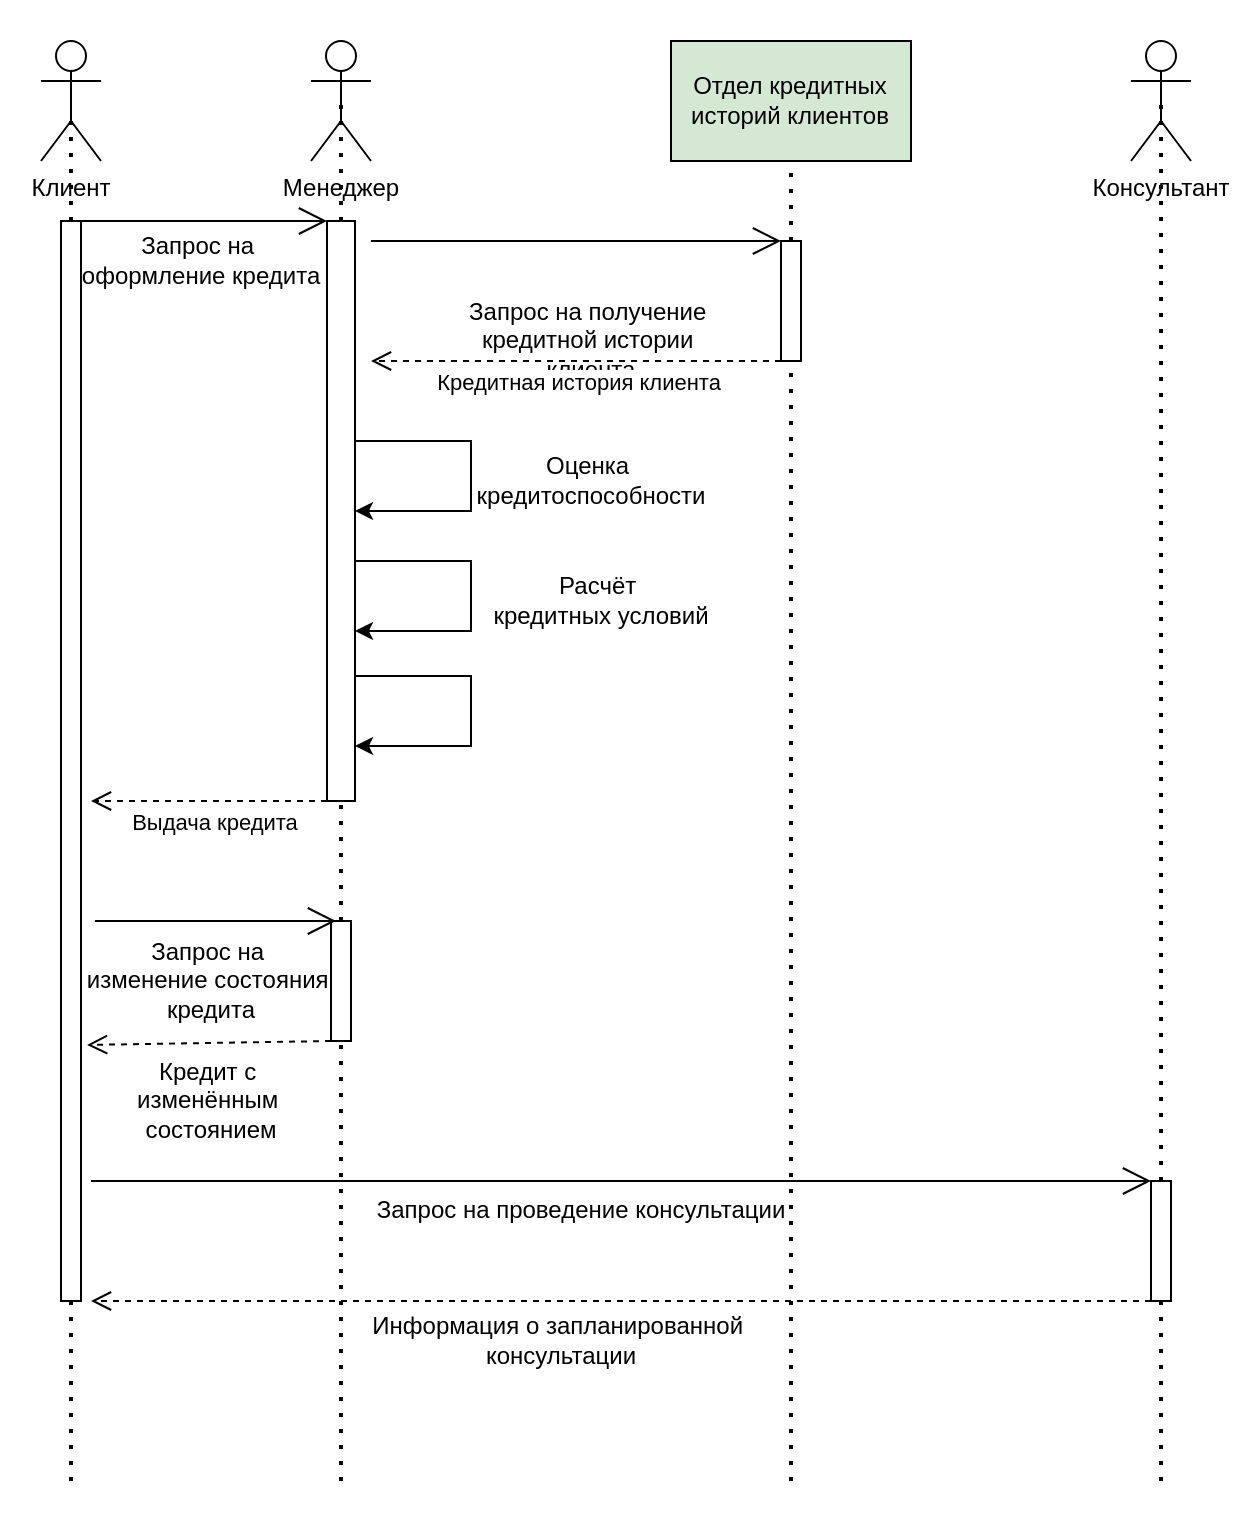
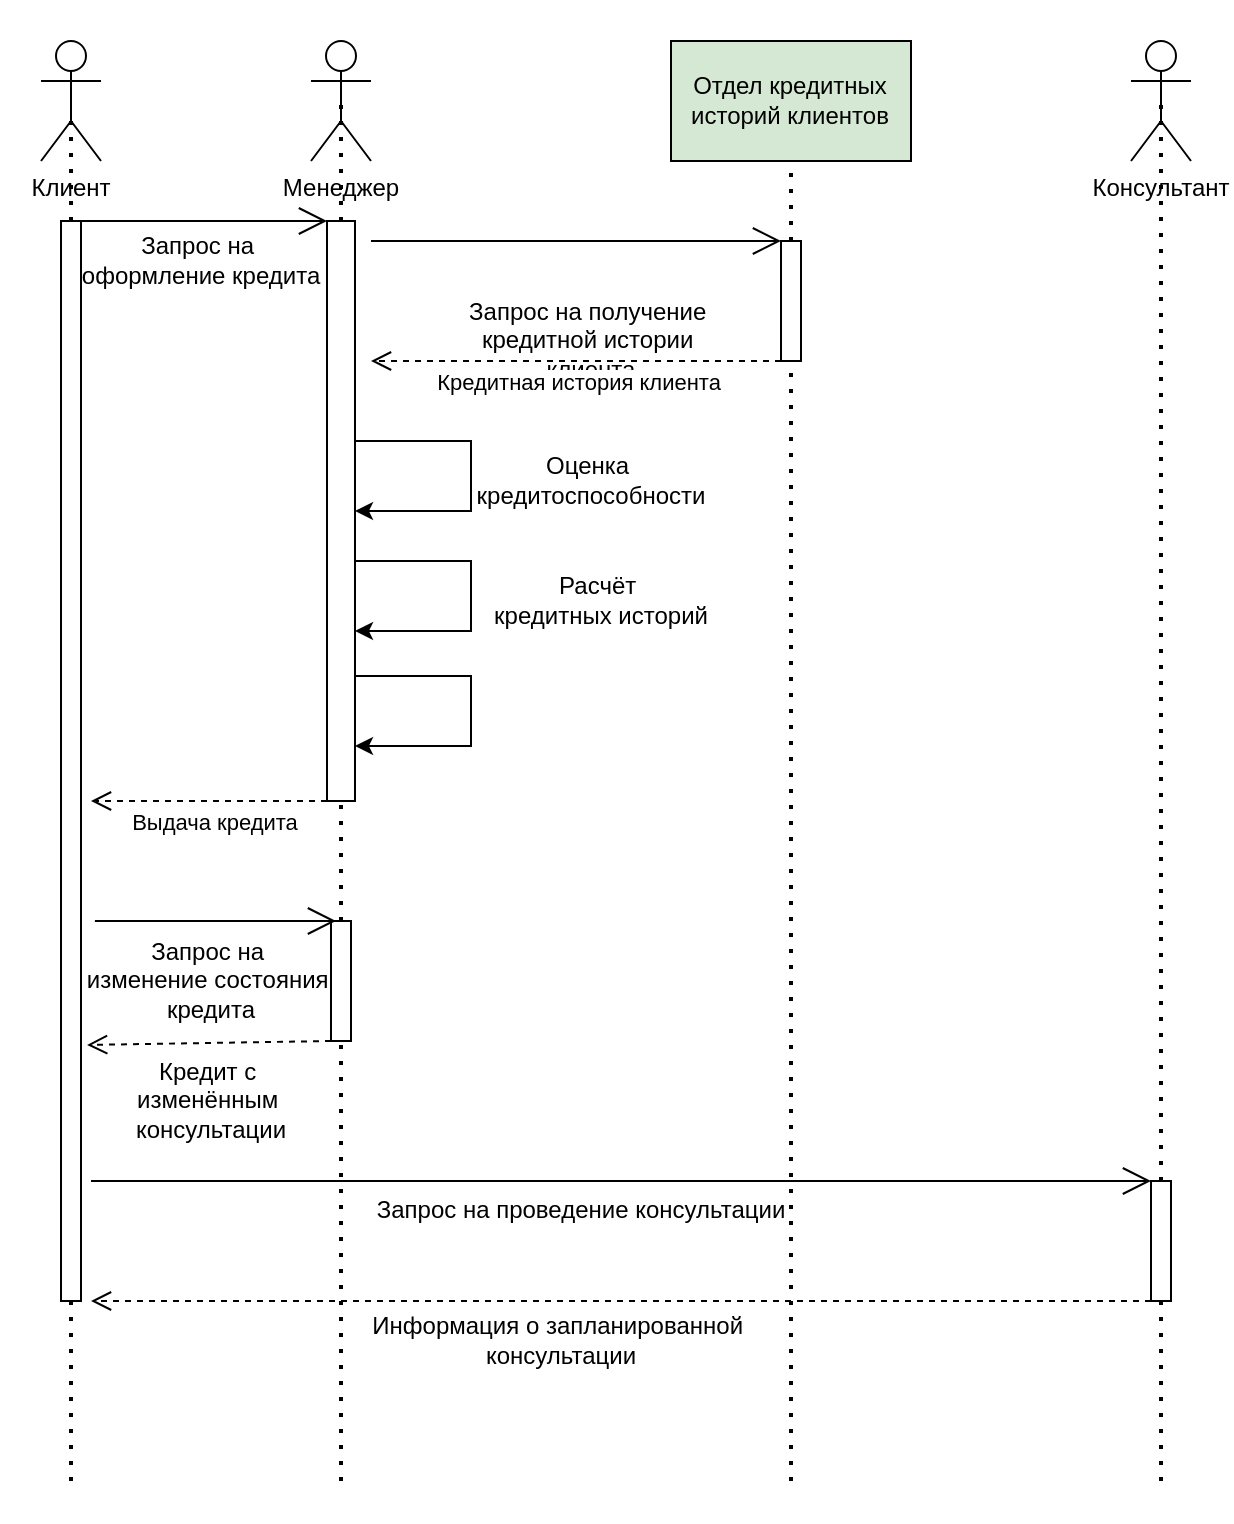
node "Расчёт кредитных условий": label "Расчёт кредитных условий" -> "Расчёт кредитных историй"
node "Кредит с изменённым состоянием": label "Кредит с изменённым состоянием" -> "Кредит с изменённым консультации"
